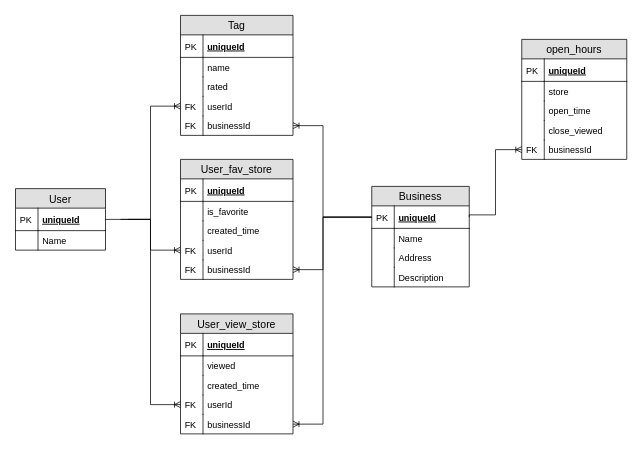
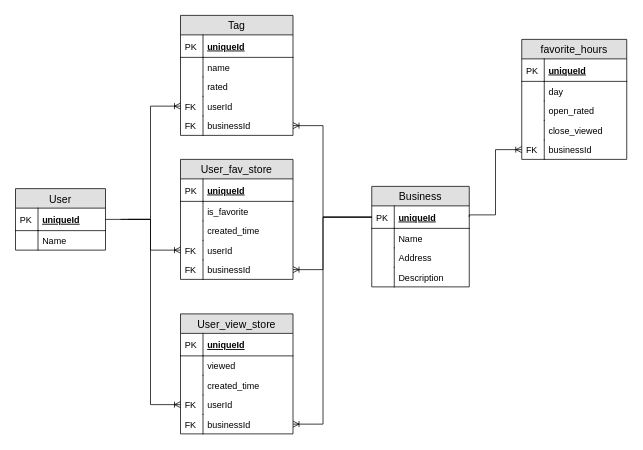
node "open_hours": label "open_hours" -> "favorite_hours"
node "store": label "store" -> "day"
node "open_time": label "open_time" -> "open_rated"
